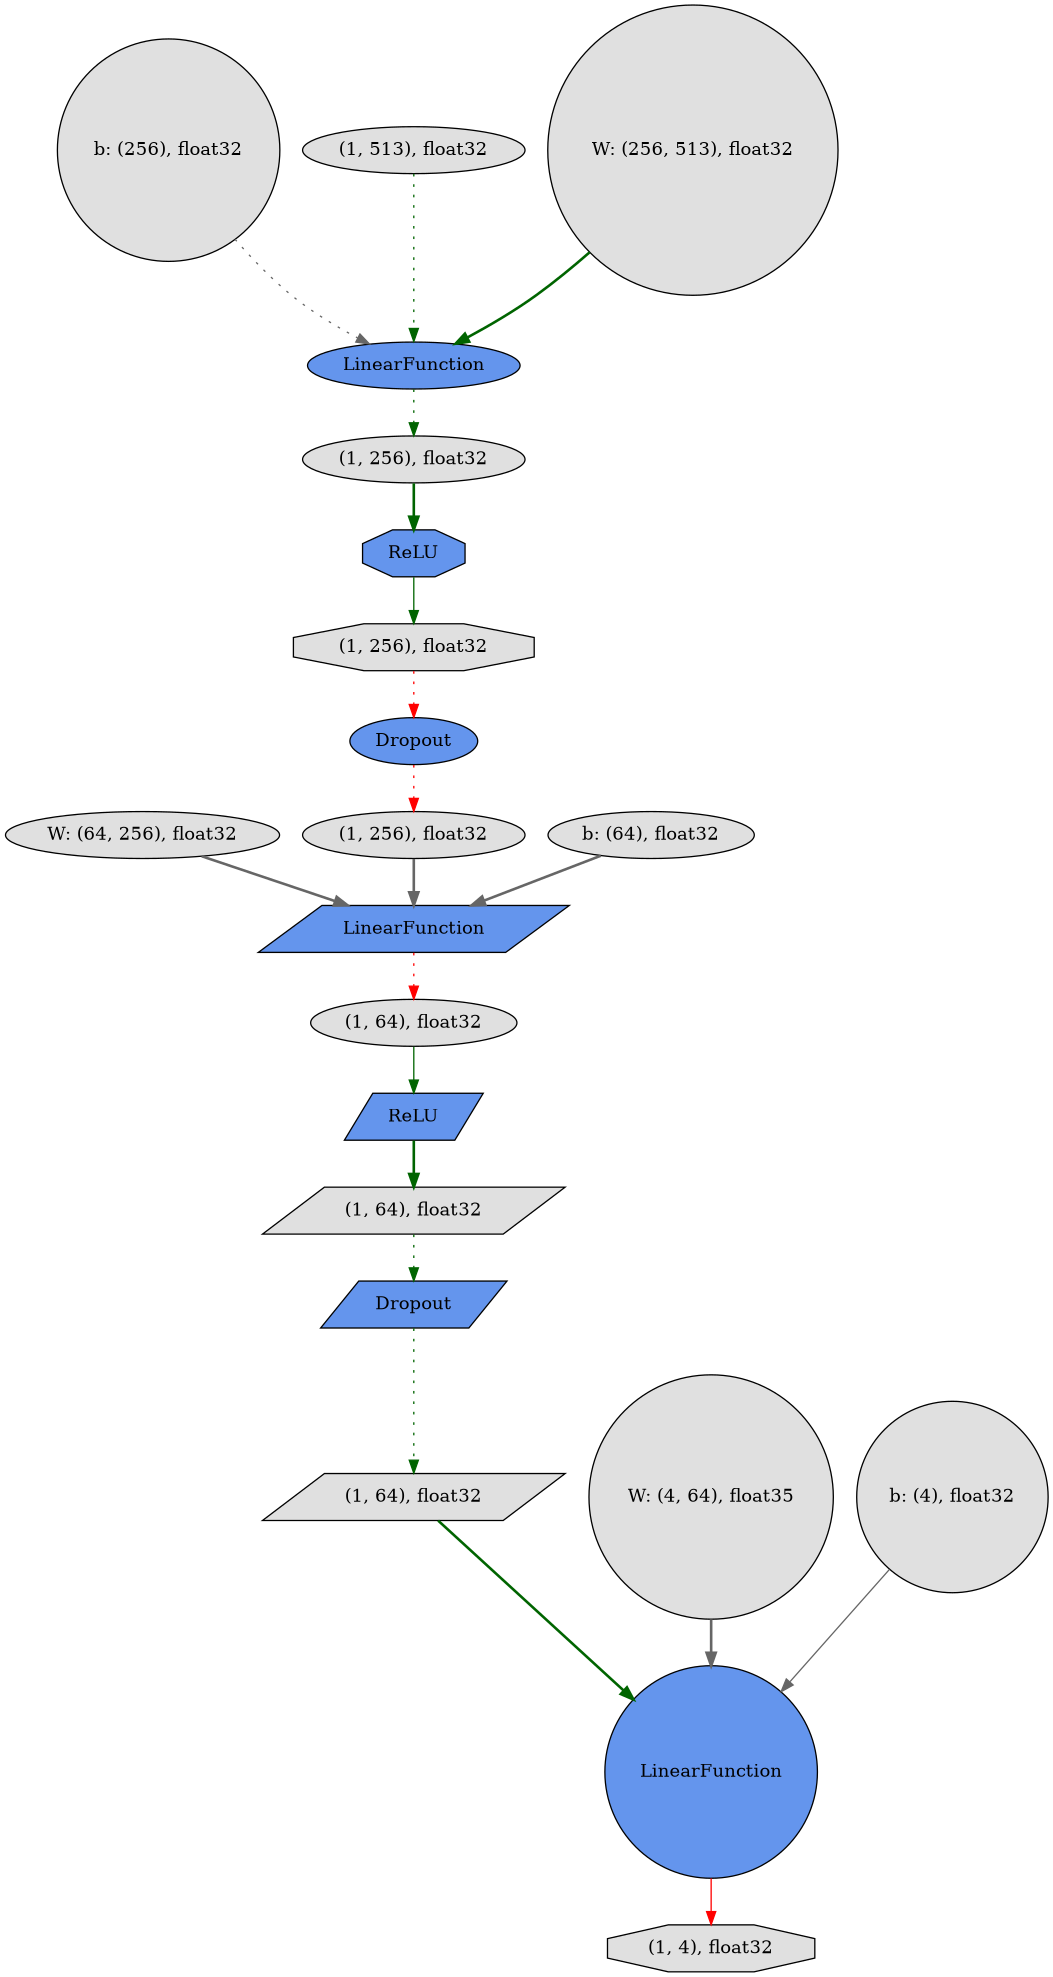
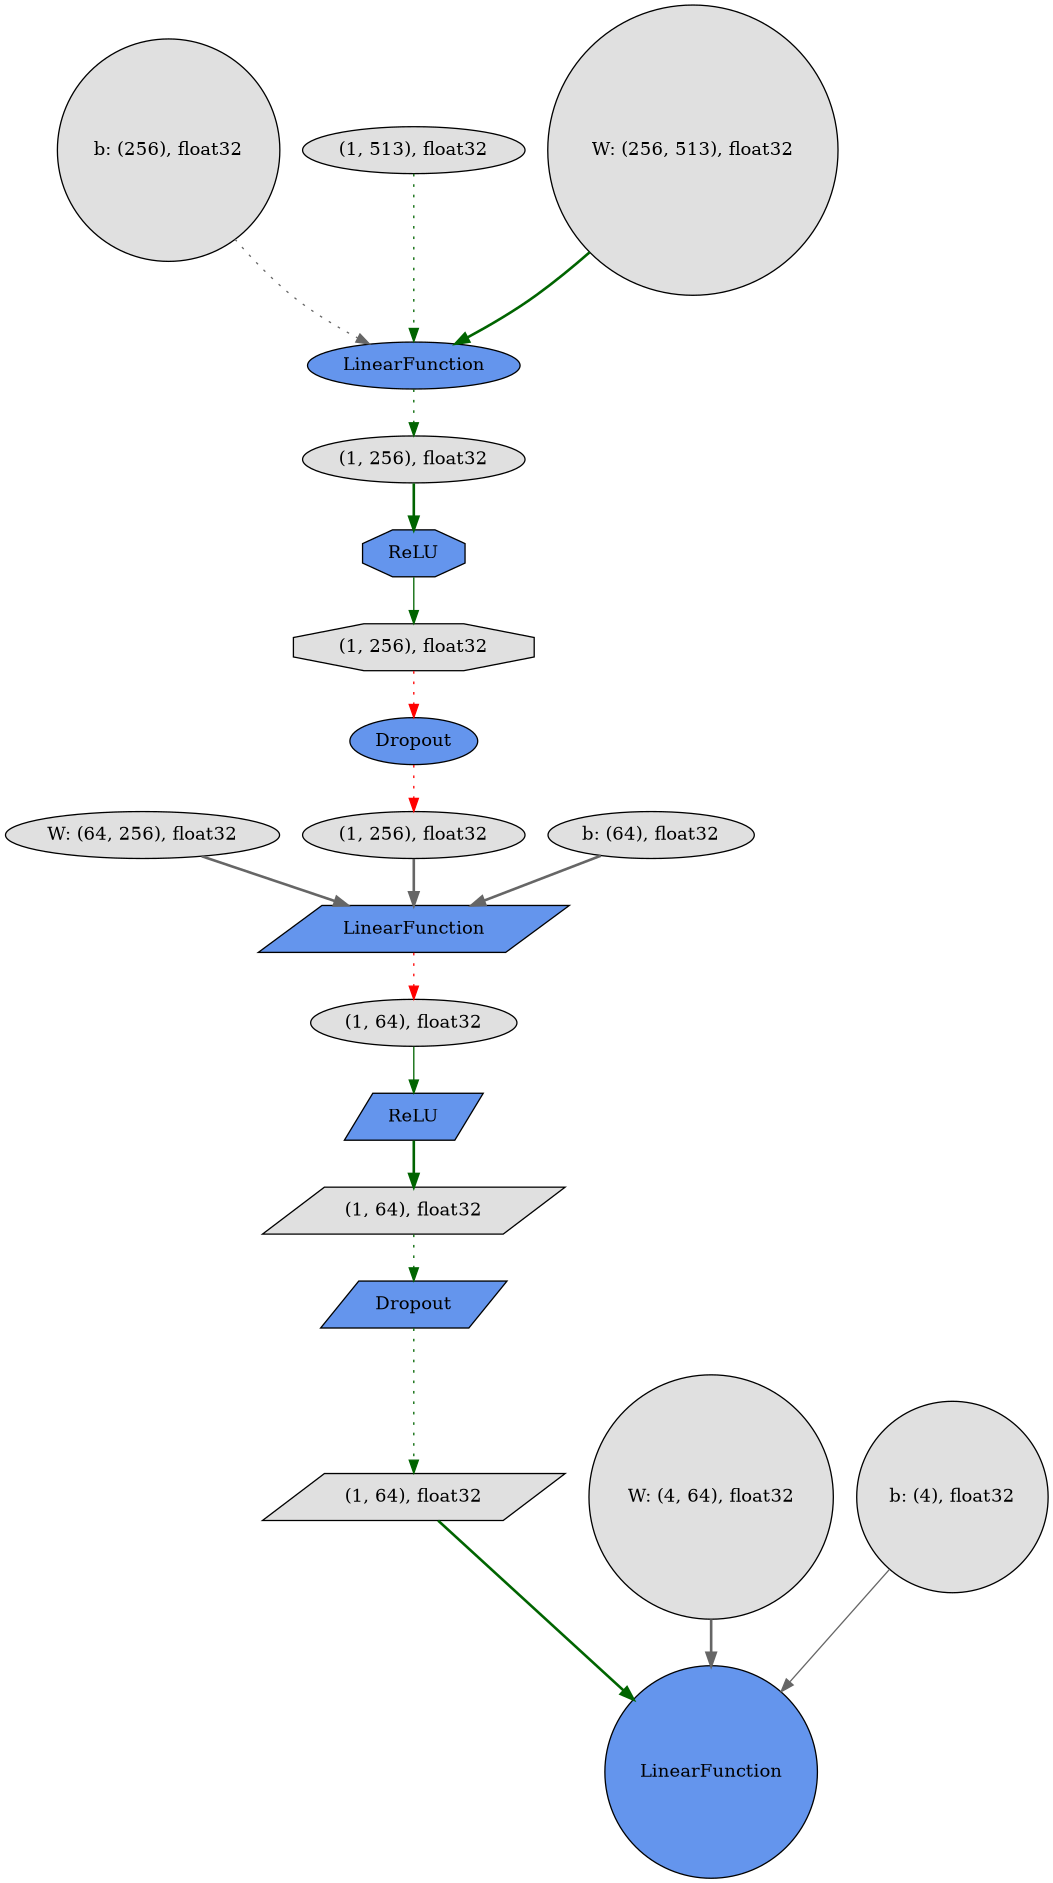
node "W: (4, 64), float35": label "W: (4, 64), float35" -> "W: (4, 64), float32"
node "(1, 4), float32": removed
